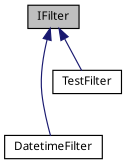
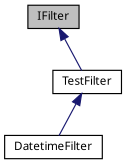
edge "DatetimeFilter" -> "IFilter": now "DatetimeFilter" -> "TestFilter"
